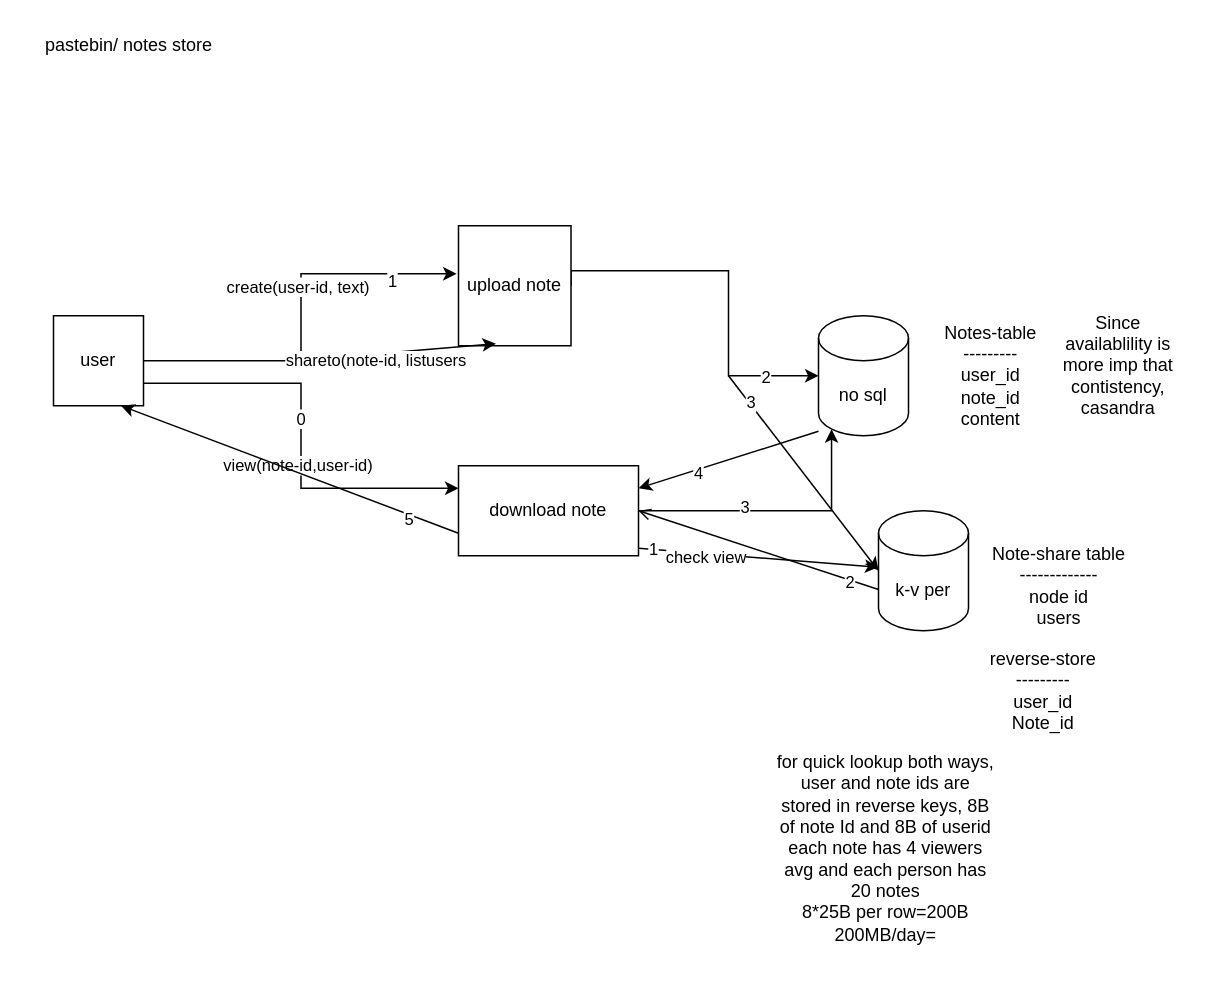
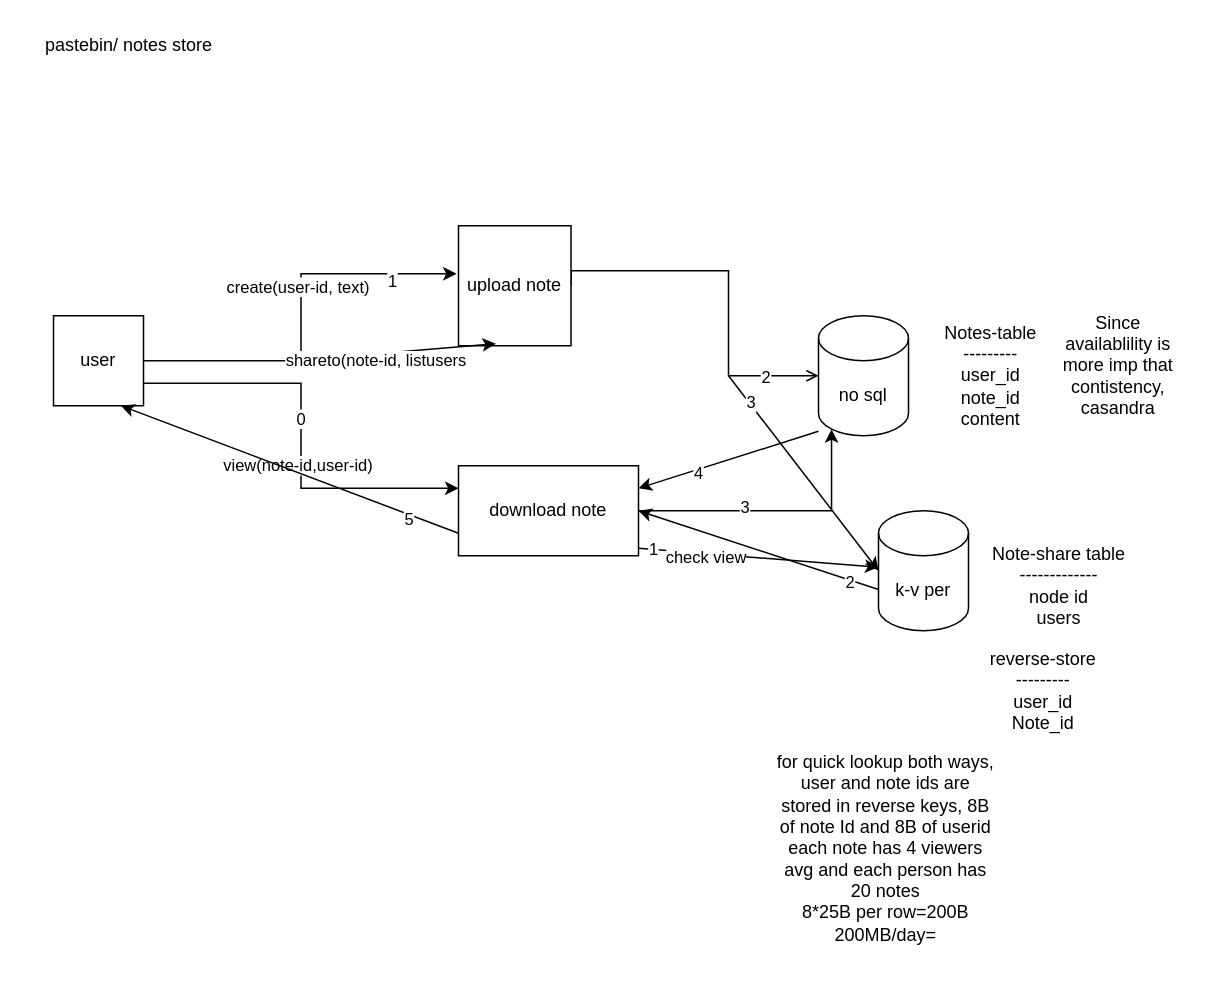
edge "upload note" -> "no sql": arrowhead classic -> open
edge "k-v per" -> "download note": arrowhead open -> classic
